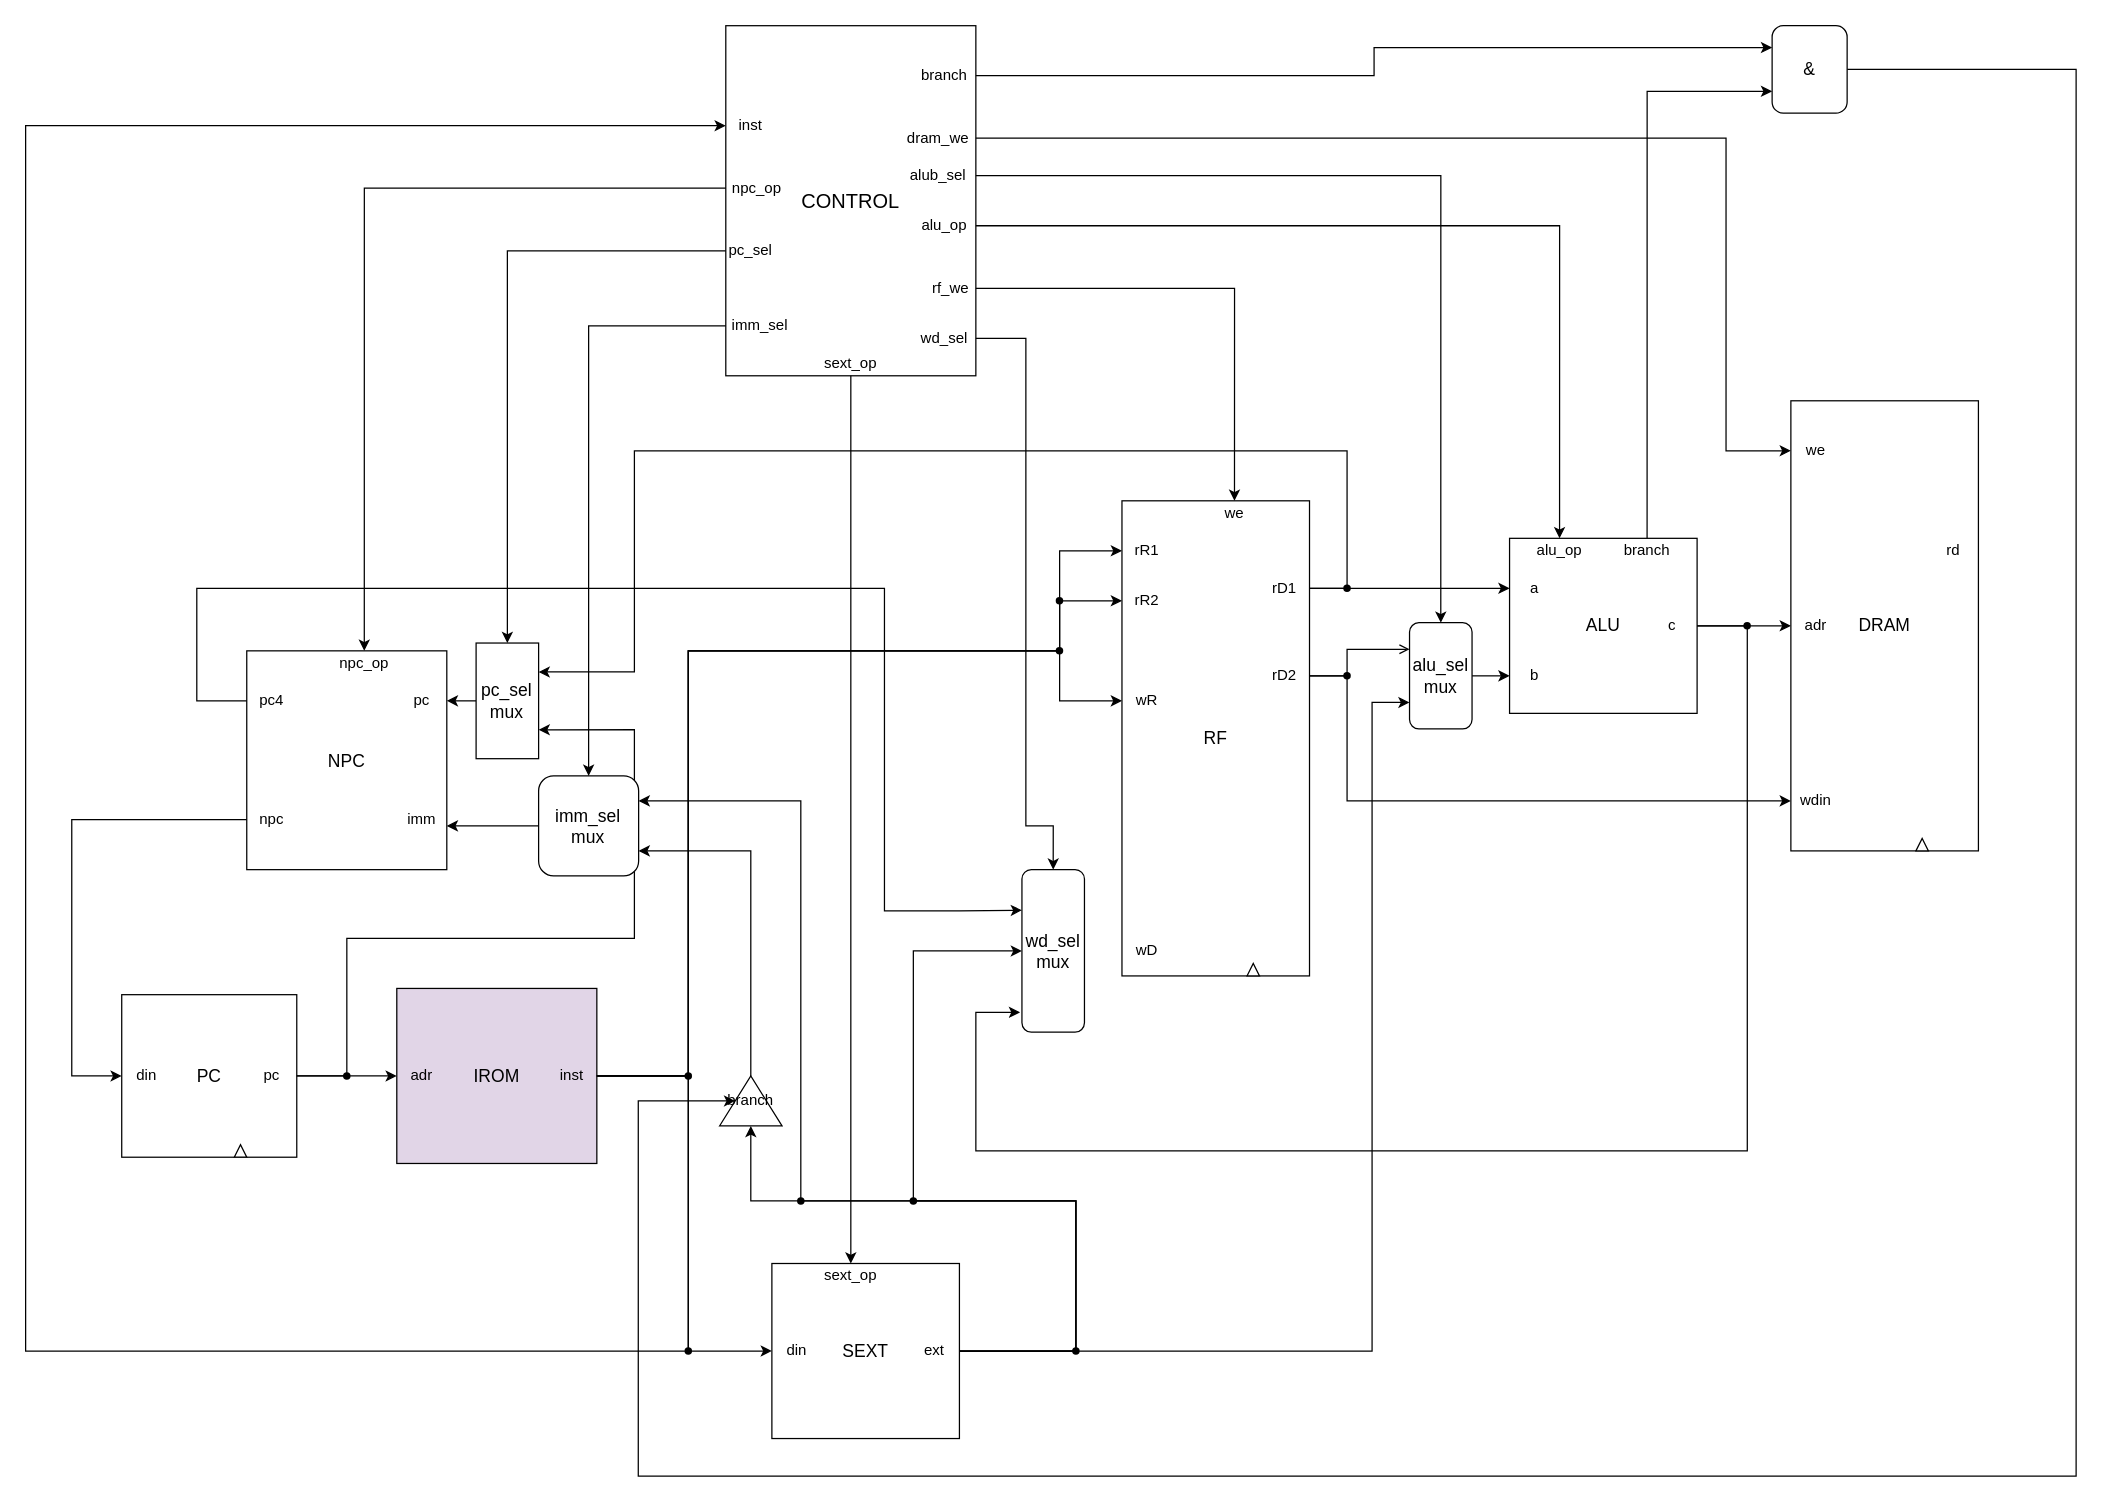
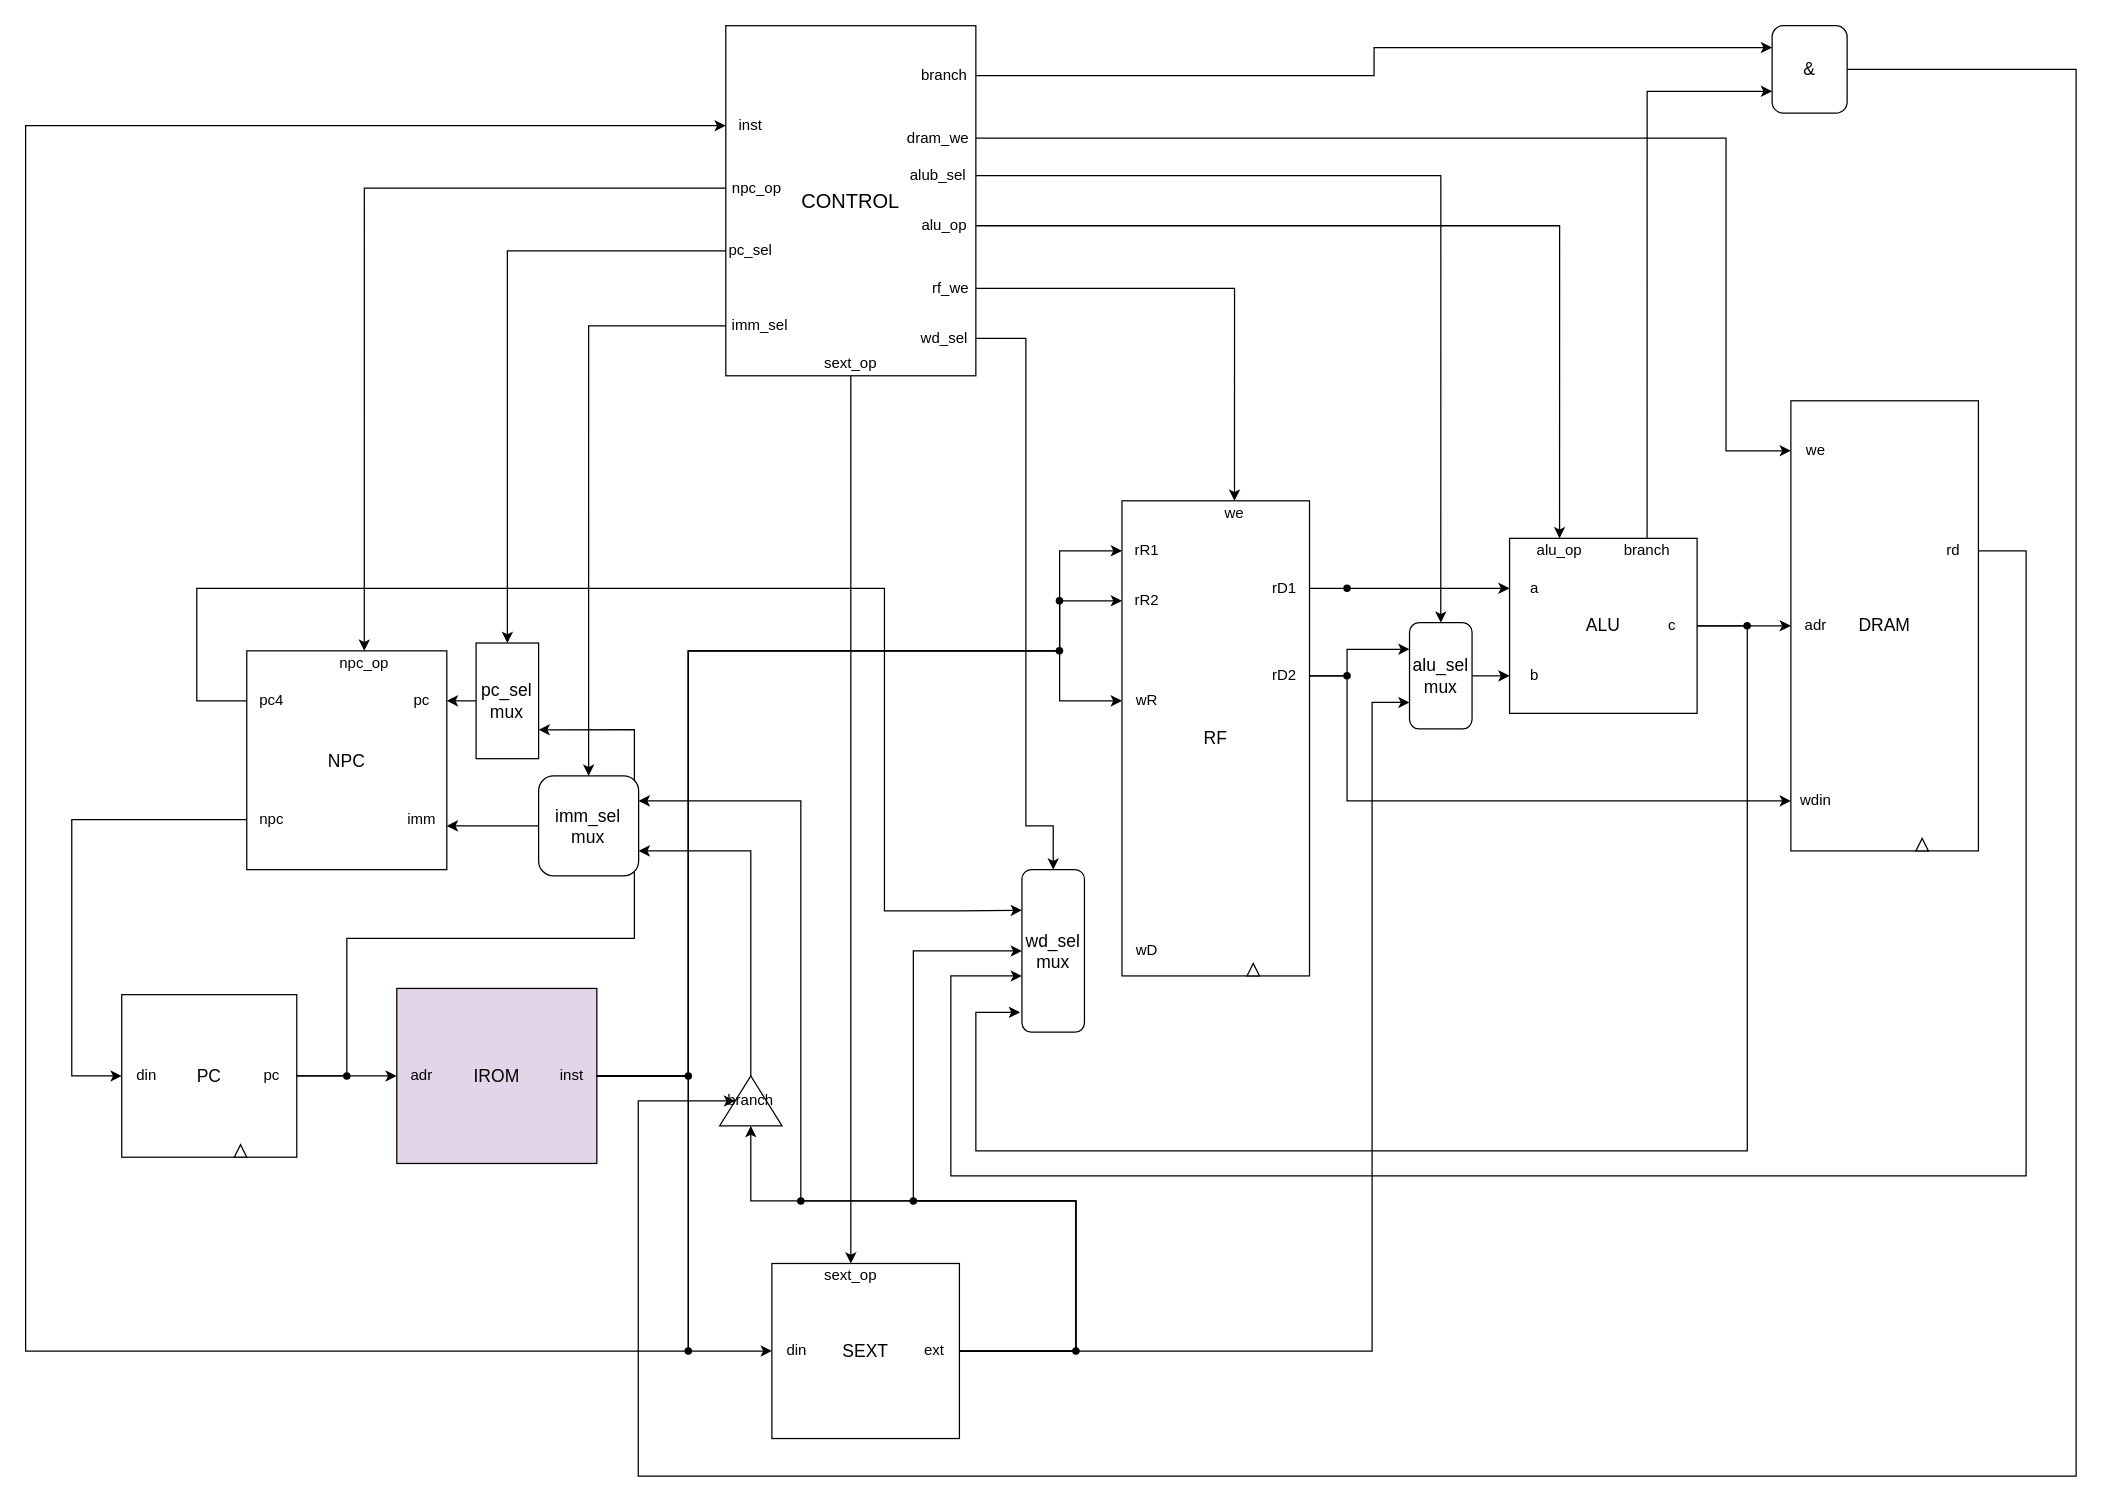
edge "rD1" -> "pc_sel mux": removed
edge "rD2" -> "alu_sel mux": arrowhead open -> classic
edge "rd" -> "wd_sel mux": added
